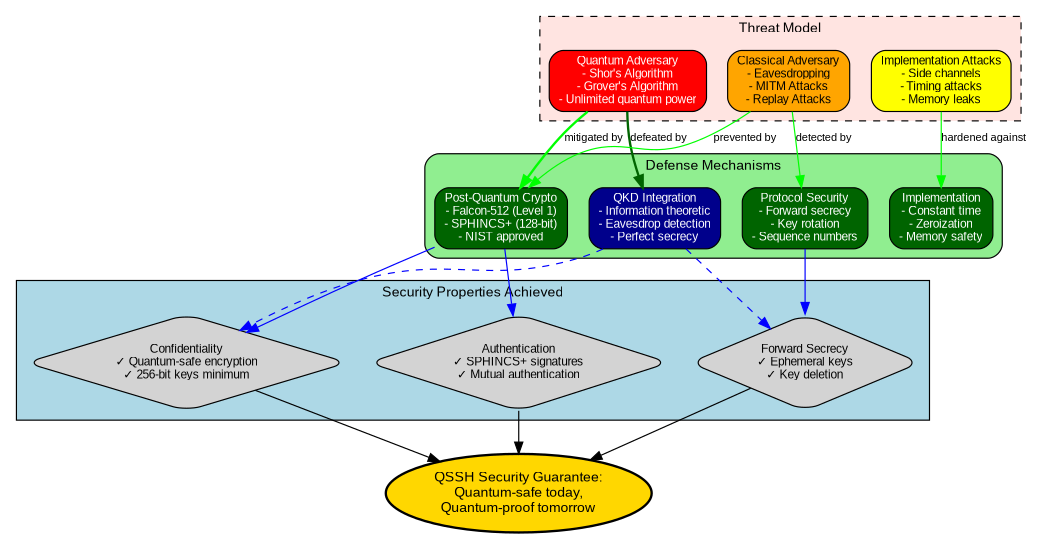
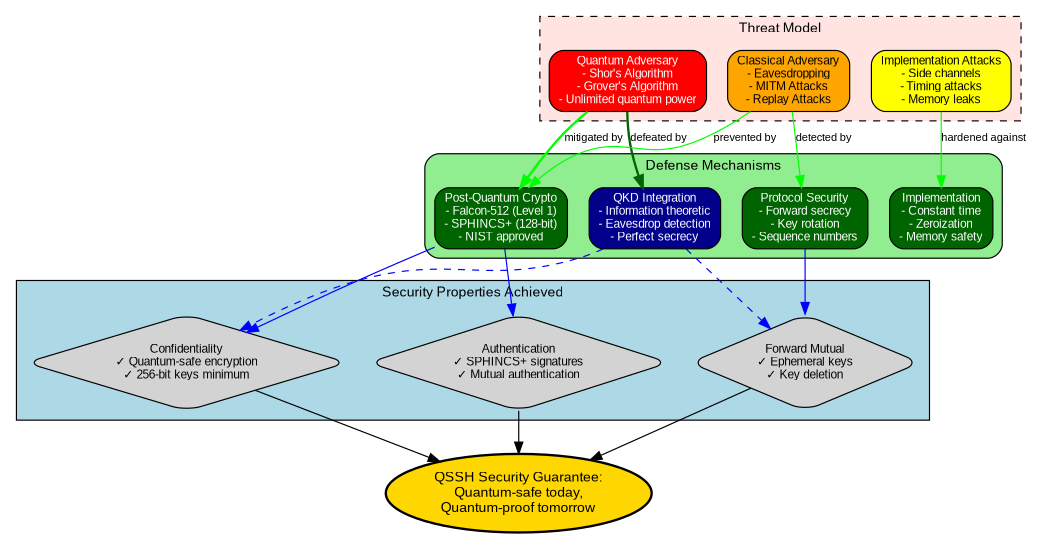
node "Forward Secrecy ✓ Ephemeral keys ✓ Key deletion": label "Forward Secrecy ✓ Ephemeral keys ✓ Key deletion" -> "Forward Mutual ✓ Ephemeral keys ✓ Key deletion"
